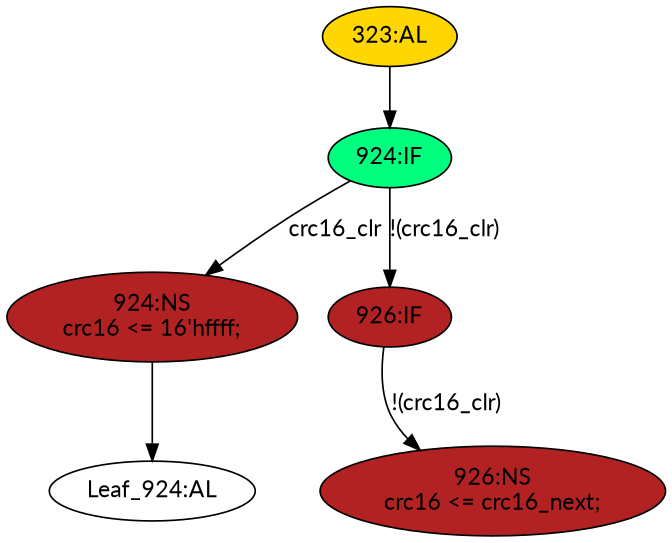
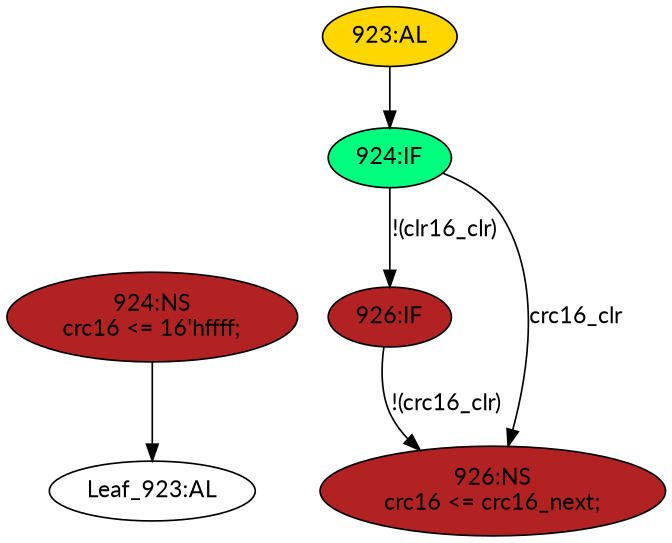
node "323:AL": label "323:AL" -> "923:AL"
edge "924:IF" -> "924:NS crc16 <= 16'hffff;": now "924:IF" -> "926:NS crc16 <= crc16_next;"
edge "924:IF" -> "926:IF": label "!(crc16_clr)" -> "!(clr16_clr)"
node "Leaf_924:AL": label "Leaf_924:AL" -> "Leaf_923:AL"
